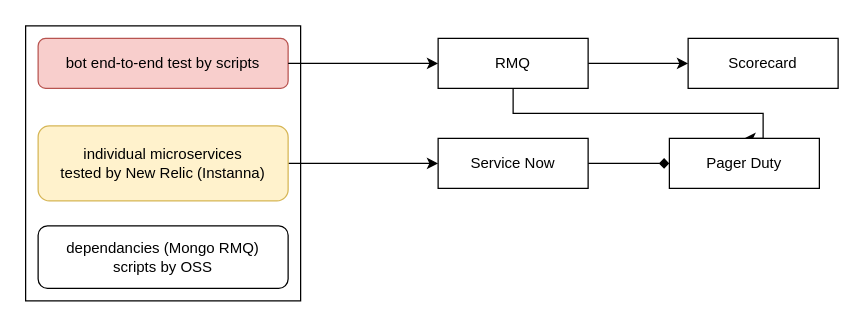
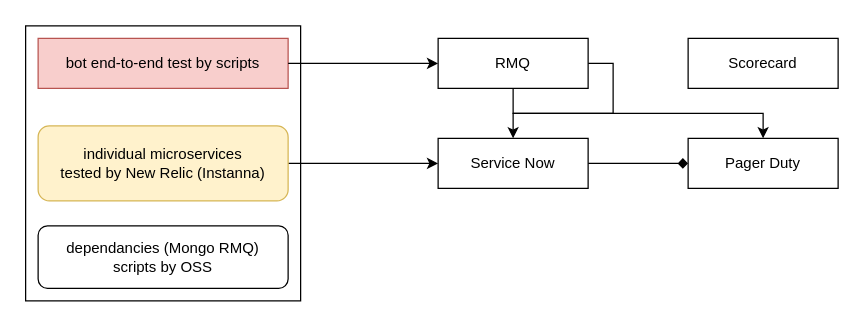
node "bot end-to-end test by scripts": shape rounded rectangle -> rectangle
edge "RMQ" -> "Scorecard": now "RMQ" -> "Service Now"
node "Pager Duty": moved (744, 163) -> (763, 163)
